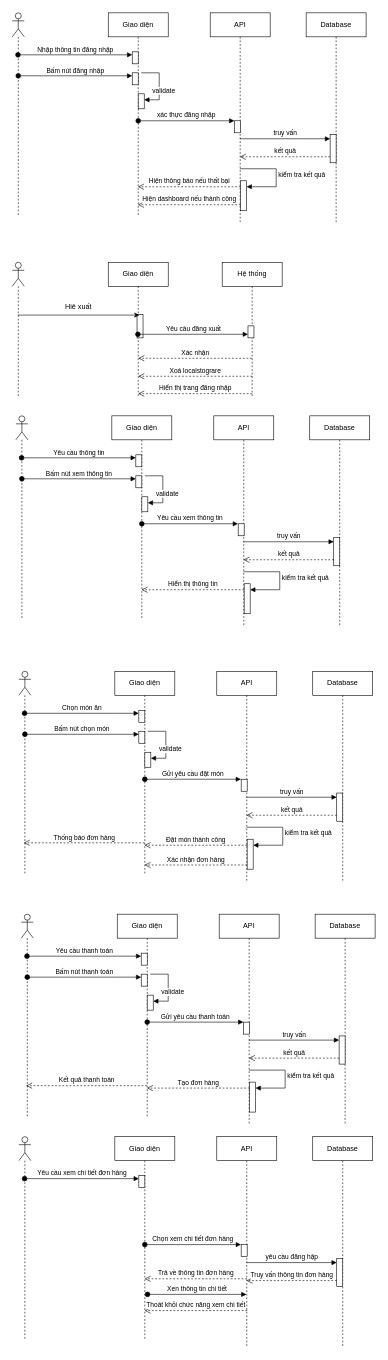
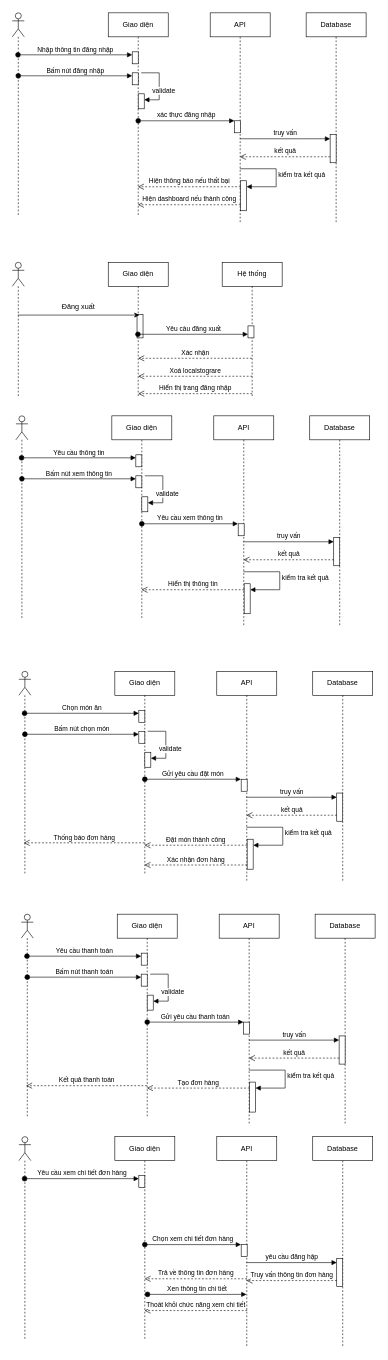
node "Hiê xuất": label "Hiê xuất" -> "Đăng xuất"
